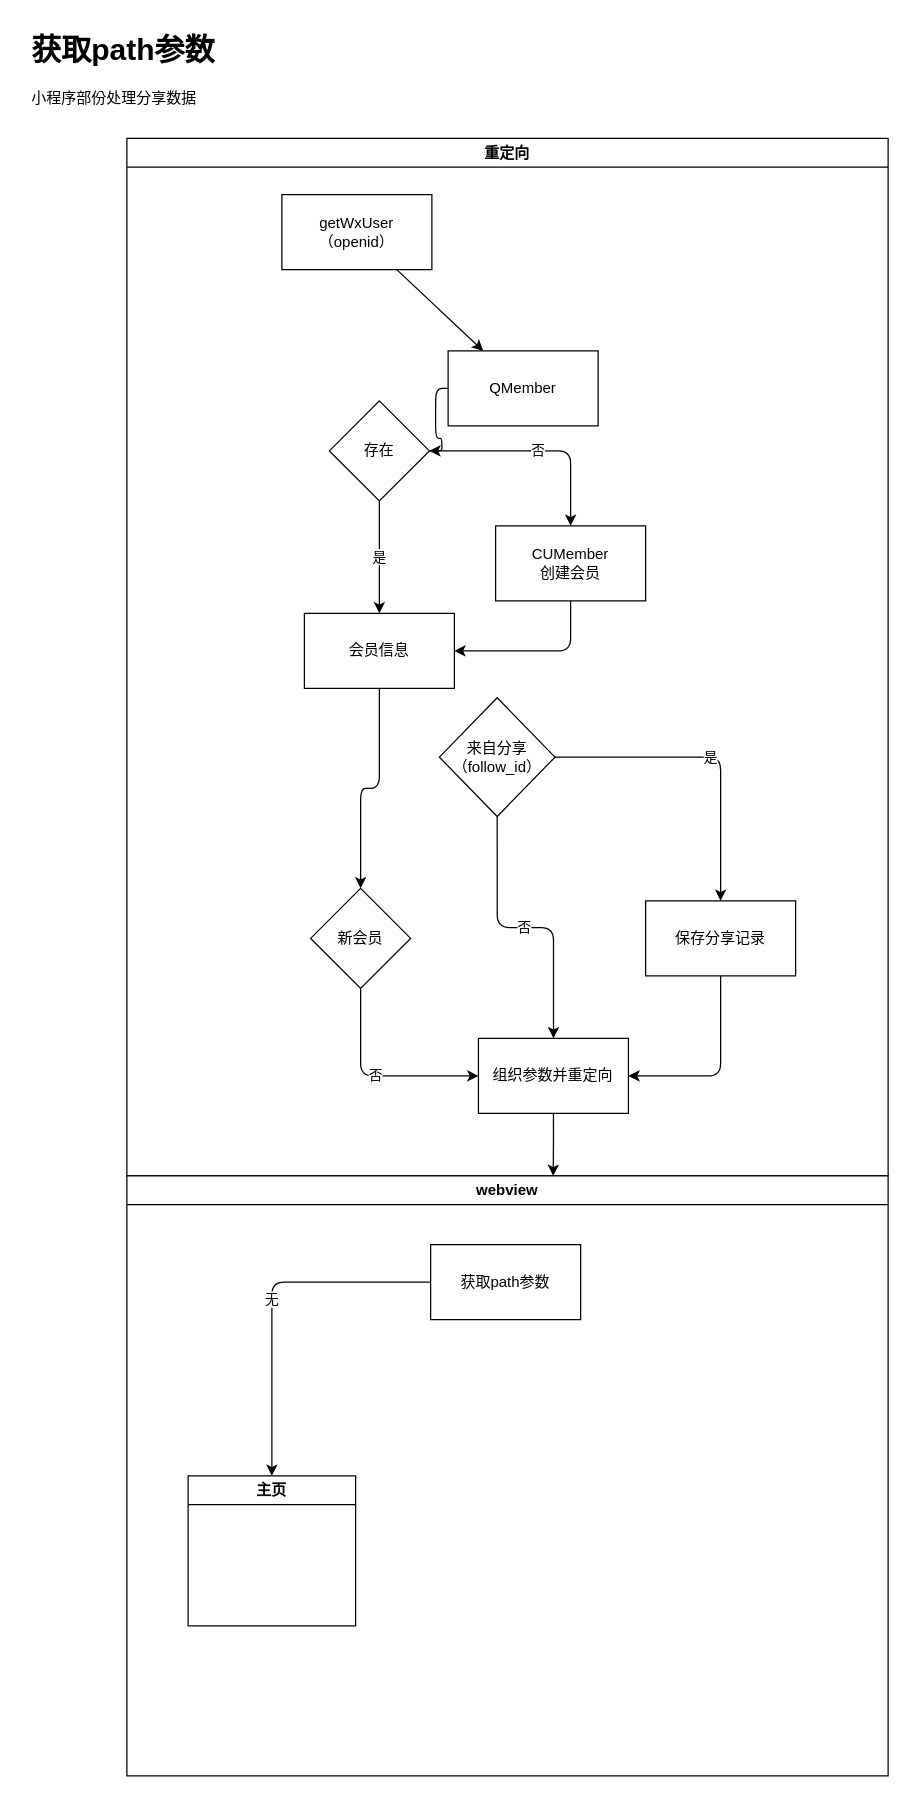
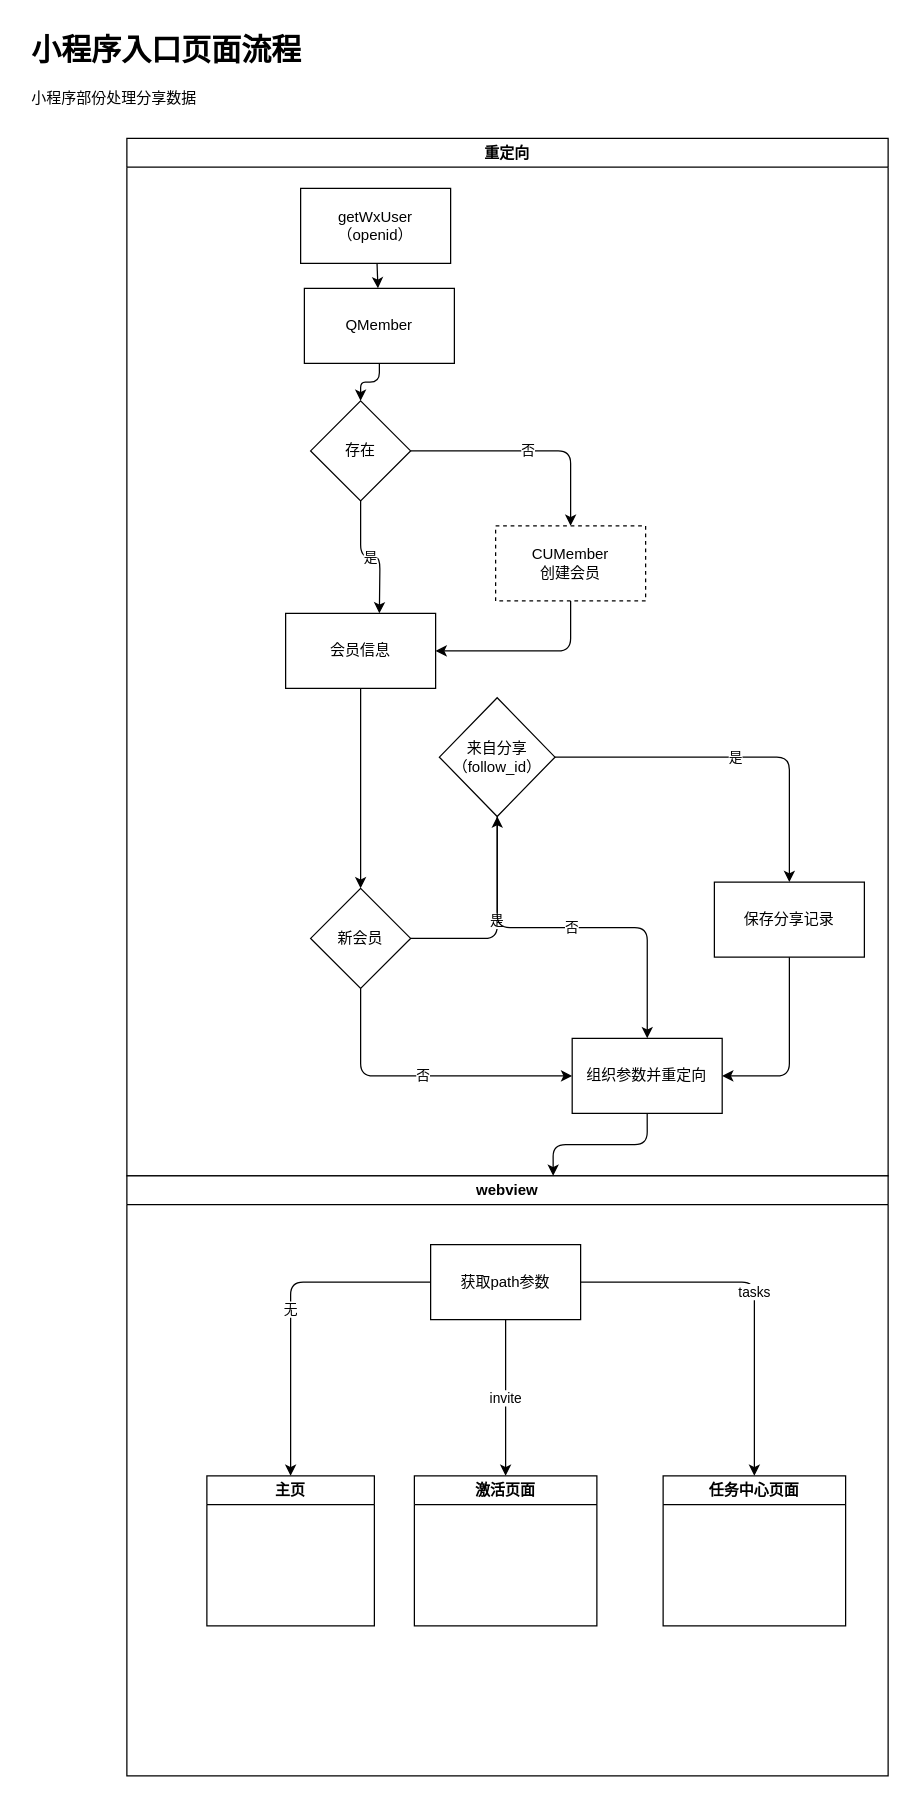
node "获取path参数小程序部份处理分享数据": label "获取path参数小程序部份处理分享数据" -> "小程序入口页面流程小程序部份处理分享数据"
node "getWxUser （openid）": moved (357, 232) -> (376, 226)
node "QMember": moved (523, 388) -> (379, 326)
node "存在": moved (379, 451) -> (361, 451)
node "CUMember 创建会员": style solid -> dashed
node "会员信息": moved (379, 651) -> (361, 651)
edge "新会员" -> "来自分享 （follow_id）": added, label "是"
node "保存分享记录": moved (721, 938) -> (789, 919)
node "组织参数并重定向": moved (553, 1076) -> (647, 1076)
edge "获取path参数" -> "任务中心页面": added, label "tasks"
edge "获取path参数" -> "激活页面": added, label "invite"
node "主页": moved (272, 1551) -> (291, 1551)
node "激活页面": added
node "任务中心页面": added
